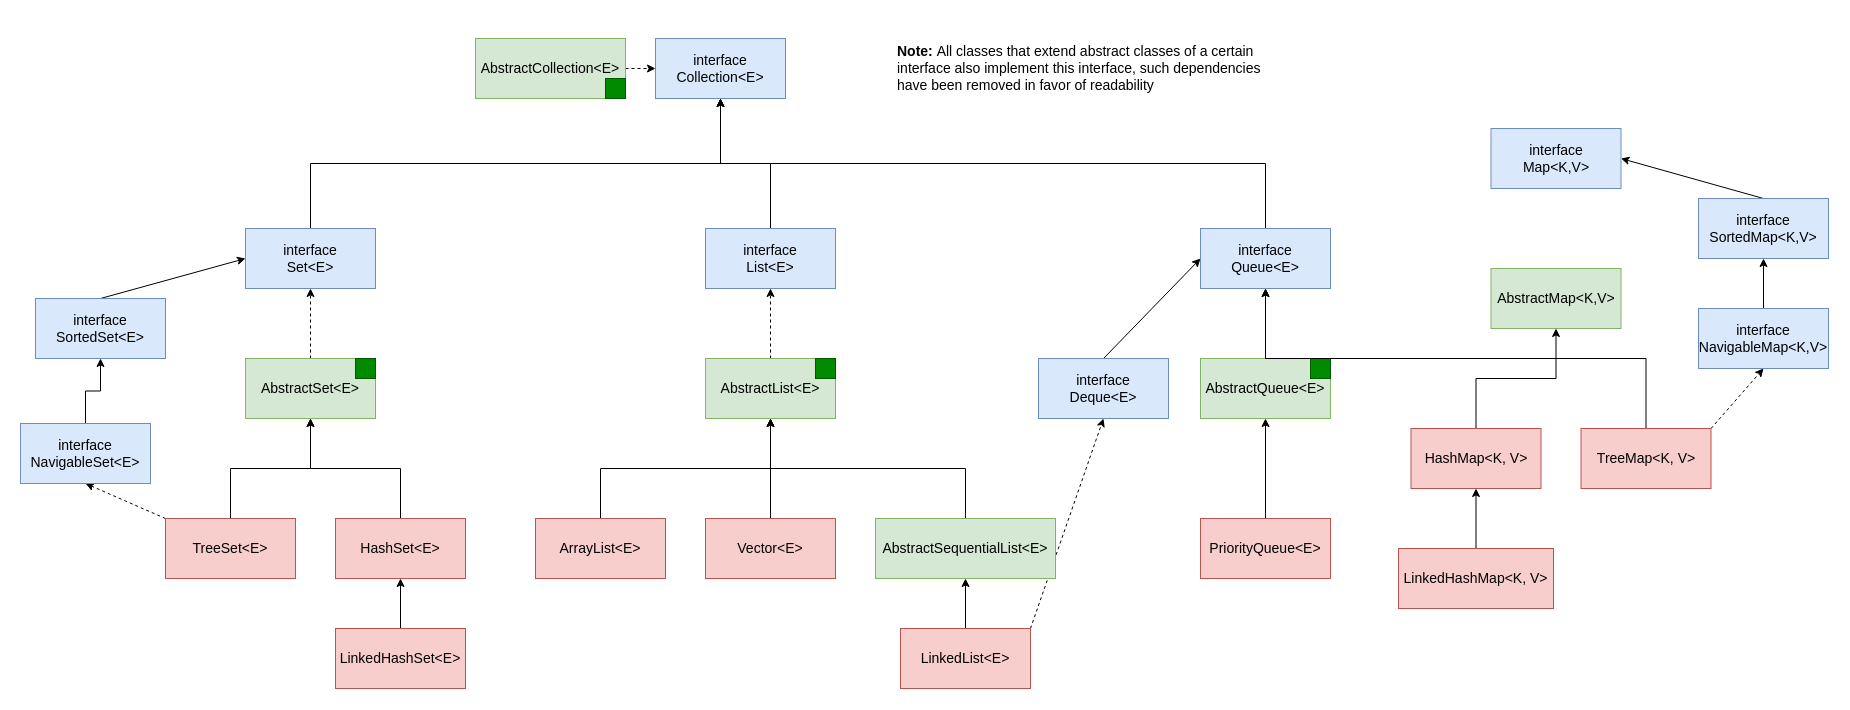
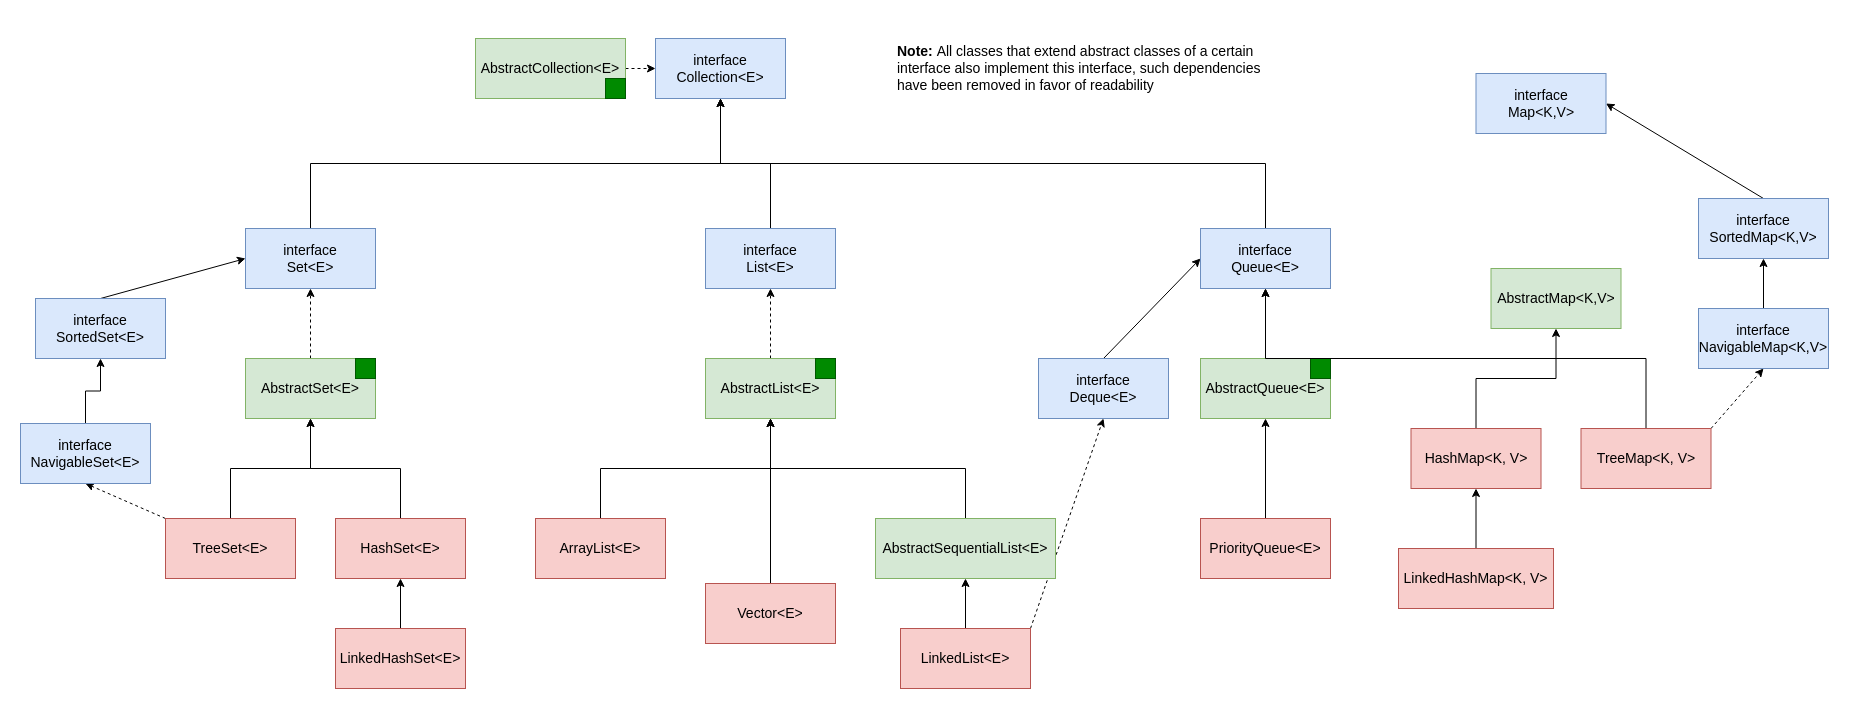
node "interface Map<K,V>": moved (1556, 159) -> (1541, 104)
node "Vector<E>": moved (771, 549) -> (771, 614)
